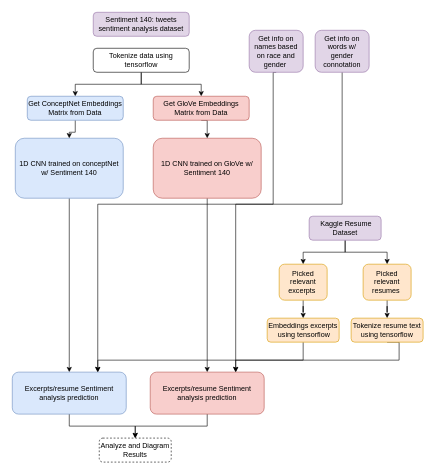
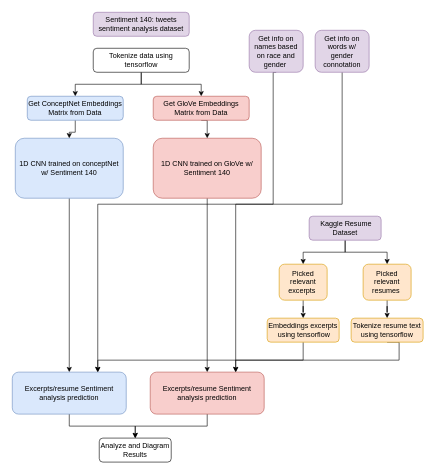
node "Analyze and Diagram Results": style dashed -> solid
